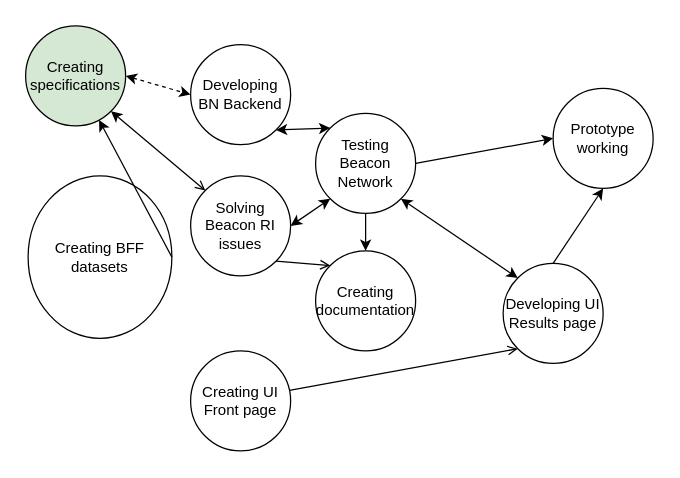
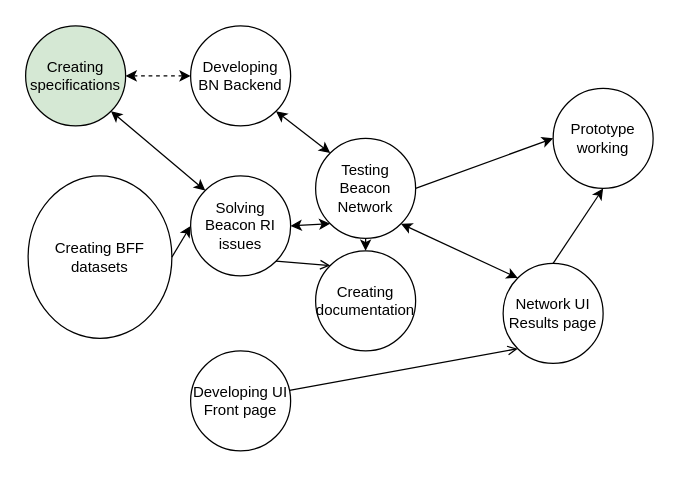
node "Developing BN Backend": moved (241, 94) -> (241, 76)
node "Testing Beacon Network": moved (366, 163) -> (366, 188)
edge "Creating specifications" -- "Solving Beacon RI issues": arrowhead open -> classic
edge "Creating BFF datasets" -> "Creating specifications": now "Creating BFF datasets" -> "Solving Beacon RI issues"
node "Developing UI Results page": label "Developing UI Results page" -> "Network UI Results page"
node "Creating UI Front page": label "Creating UI Front page" -> "Developing UI Front page"
